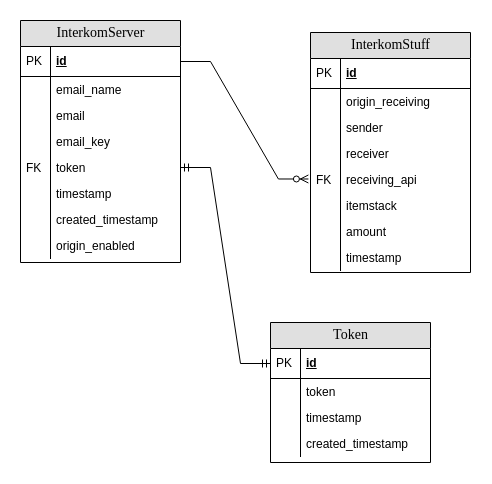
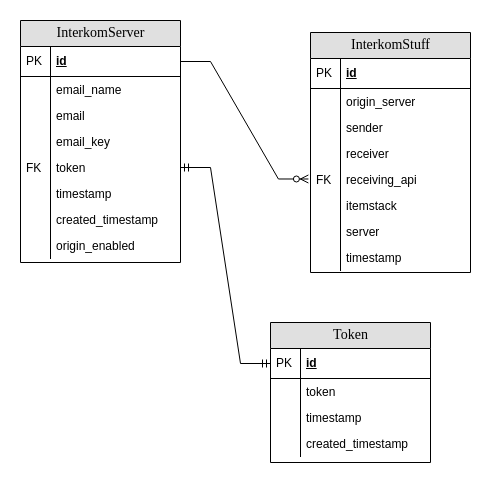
node "origin_receiving": label "origin_receiving" -> "origin_server"
node "amount": label "amount" -> "server"
